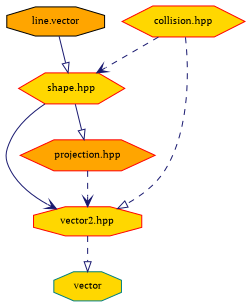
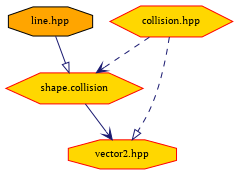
node "line.vector": label "line.vector" -> "line.hpp"
node "shape.hpp": label "shape.hpp" -> "shape.collision"
node "projection.hpp": removed
node "vector": removed
